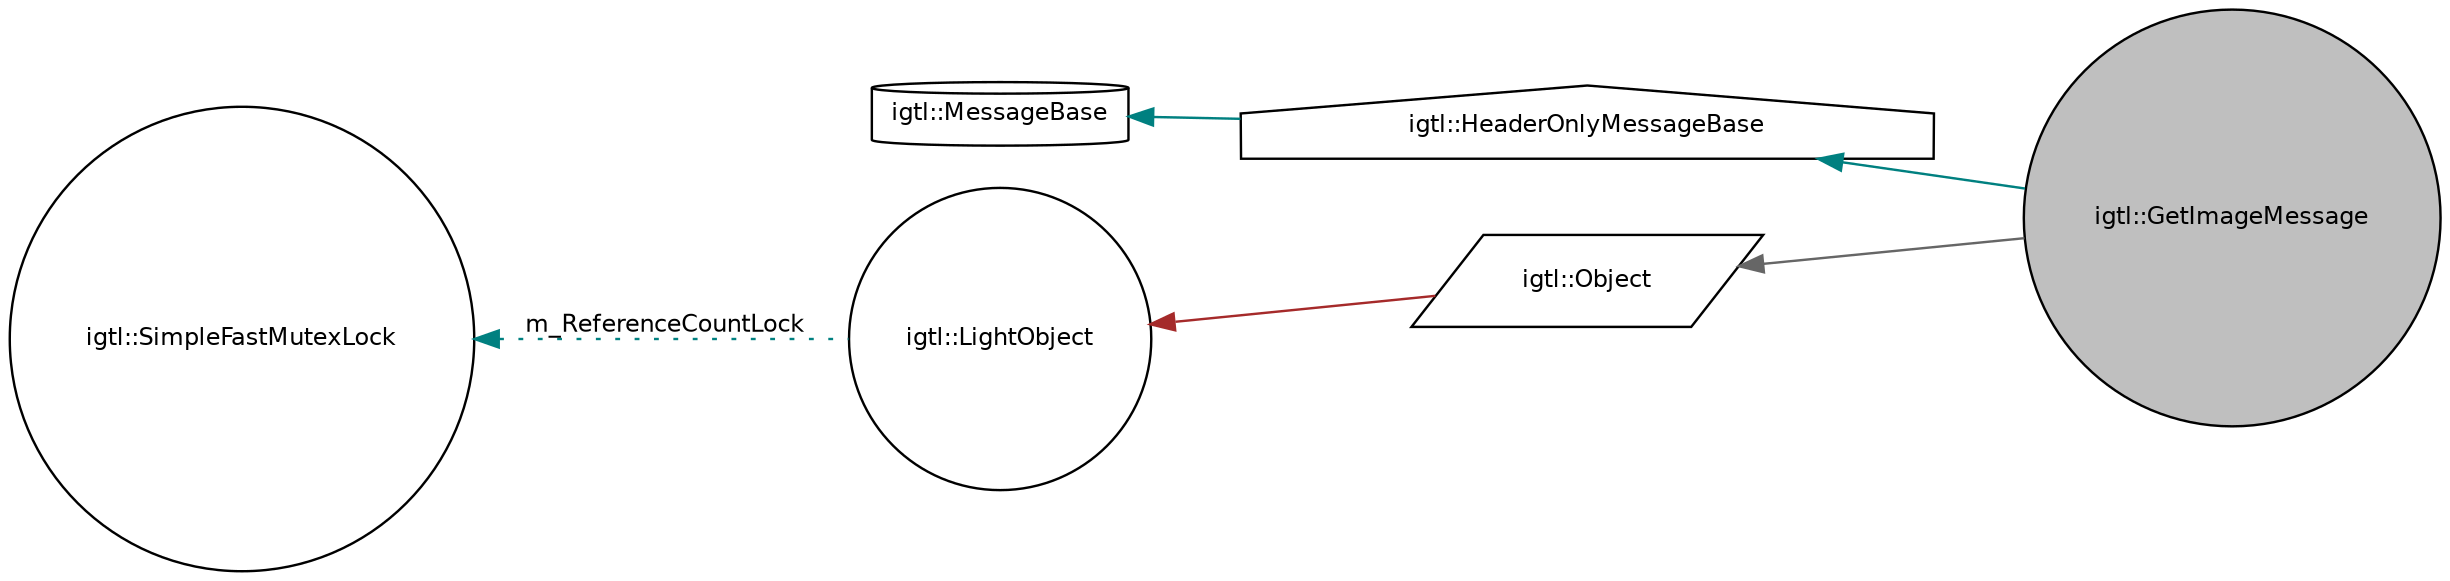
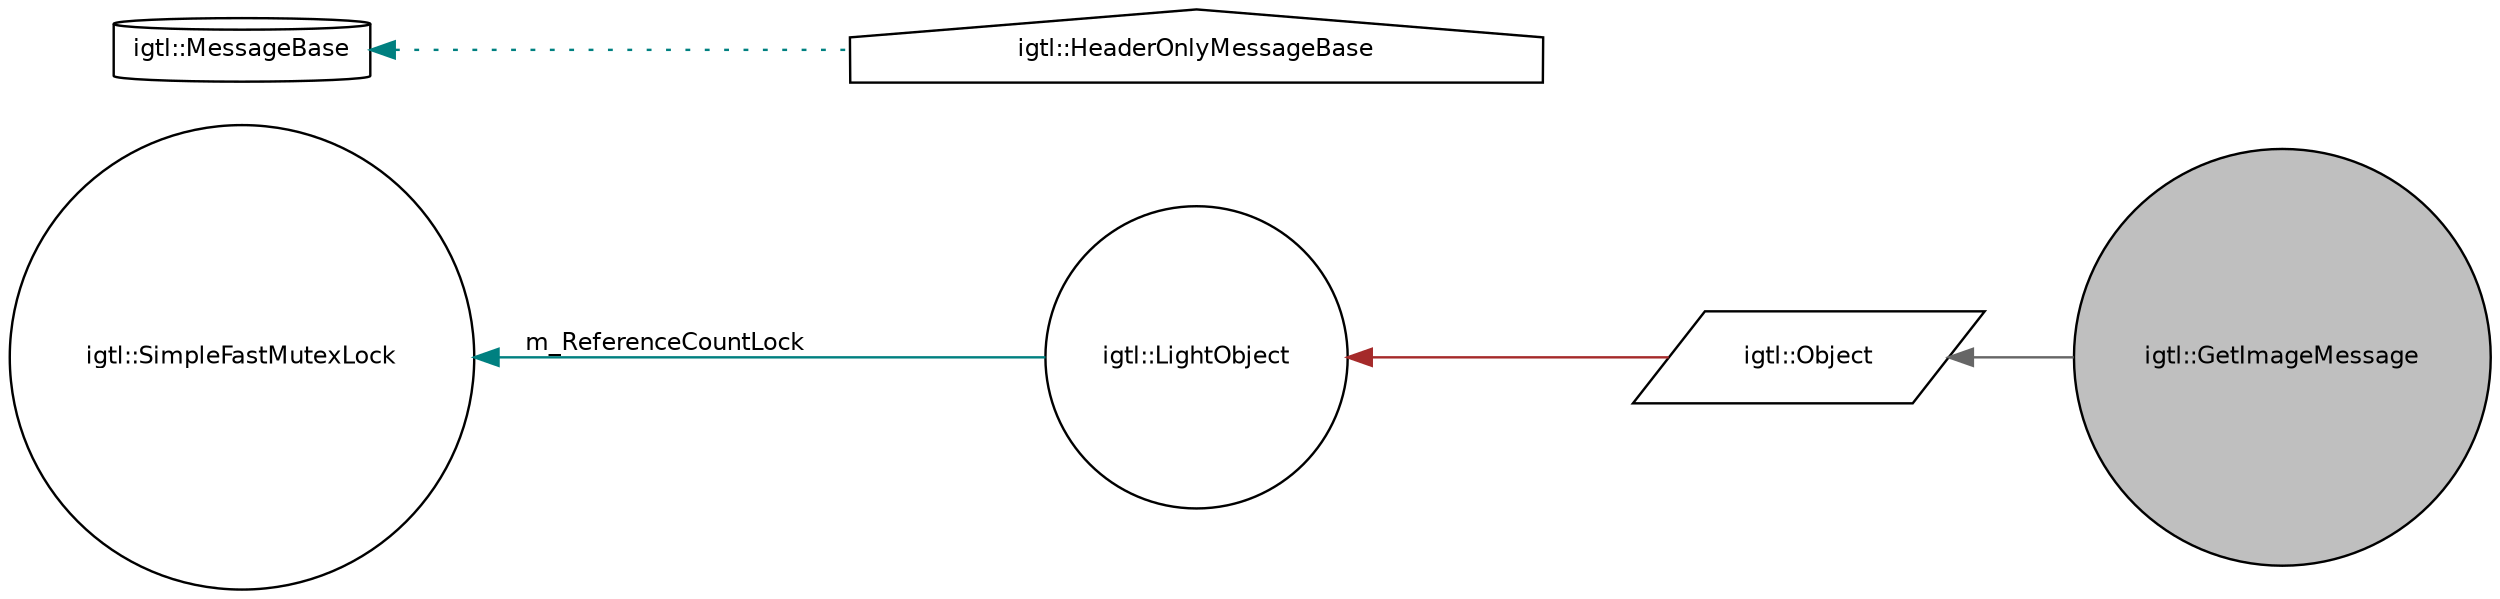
edge "igtl::HeaderOnlyMessageBase" -> "igtl::MessageBase": style solid -> dotted
edge "igtl::GetImageMessage" -> "igtl::HeaderOnlyMessageBase": removed
edge "igtl::LightObject" -> "igtl::SimpleFastMutexLock": style dotted -> solid
